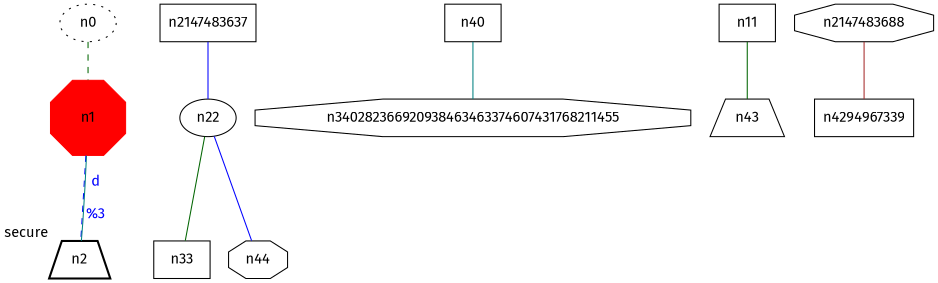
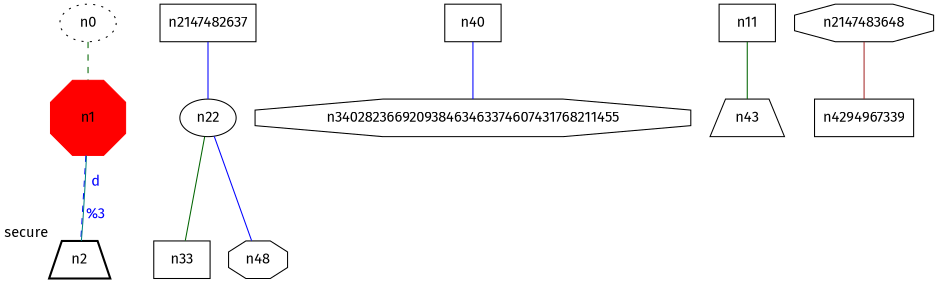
node "n2147483637": label "n2147483637" -> "n2147482637"
node "n2147483688": label "n2147483688" -> "n2147483648"
edge "n40" -- "n340282366920938463463374607431768211455": color teal -> blue
node "n44": label "n44" -> "n48"
